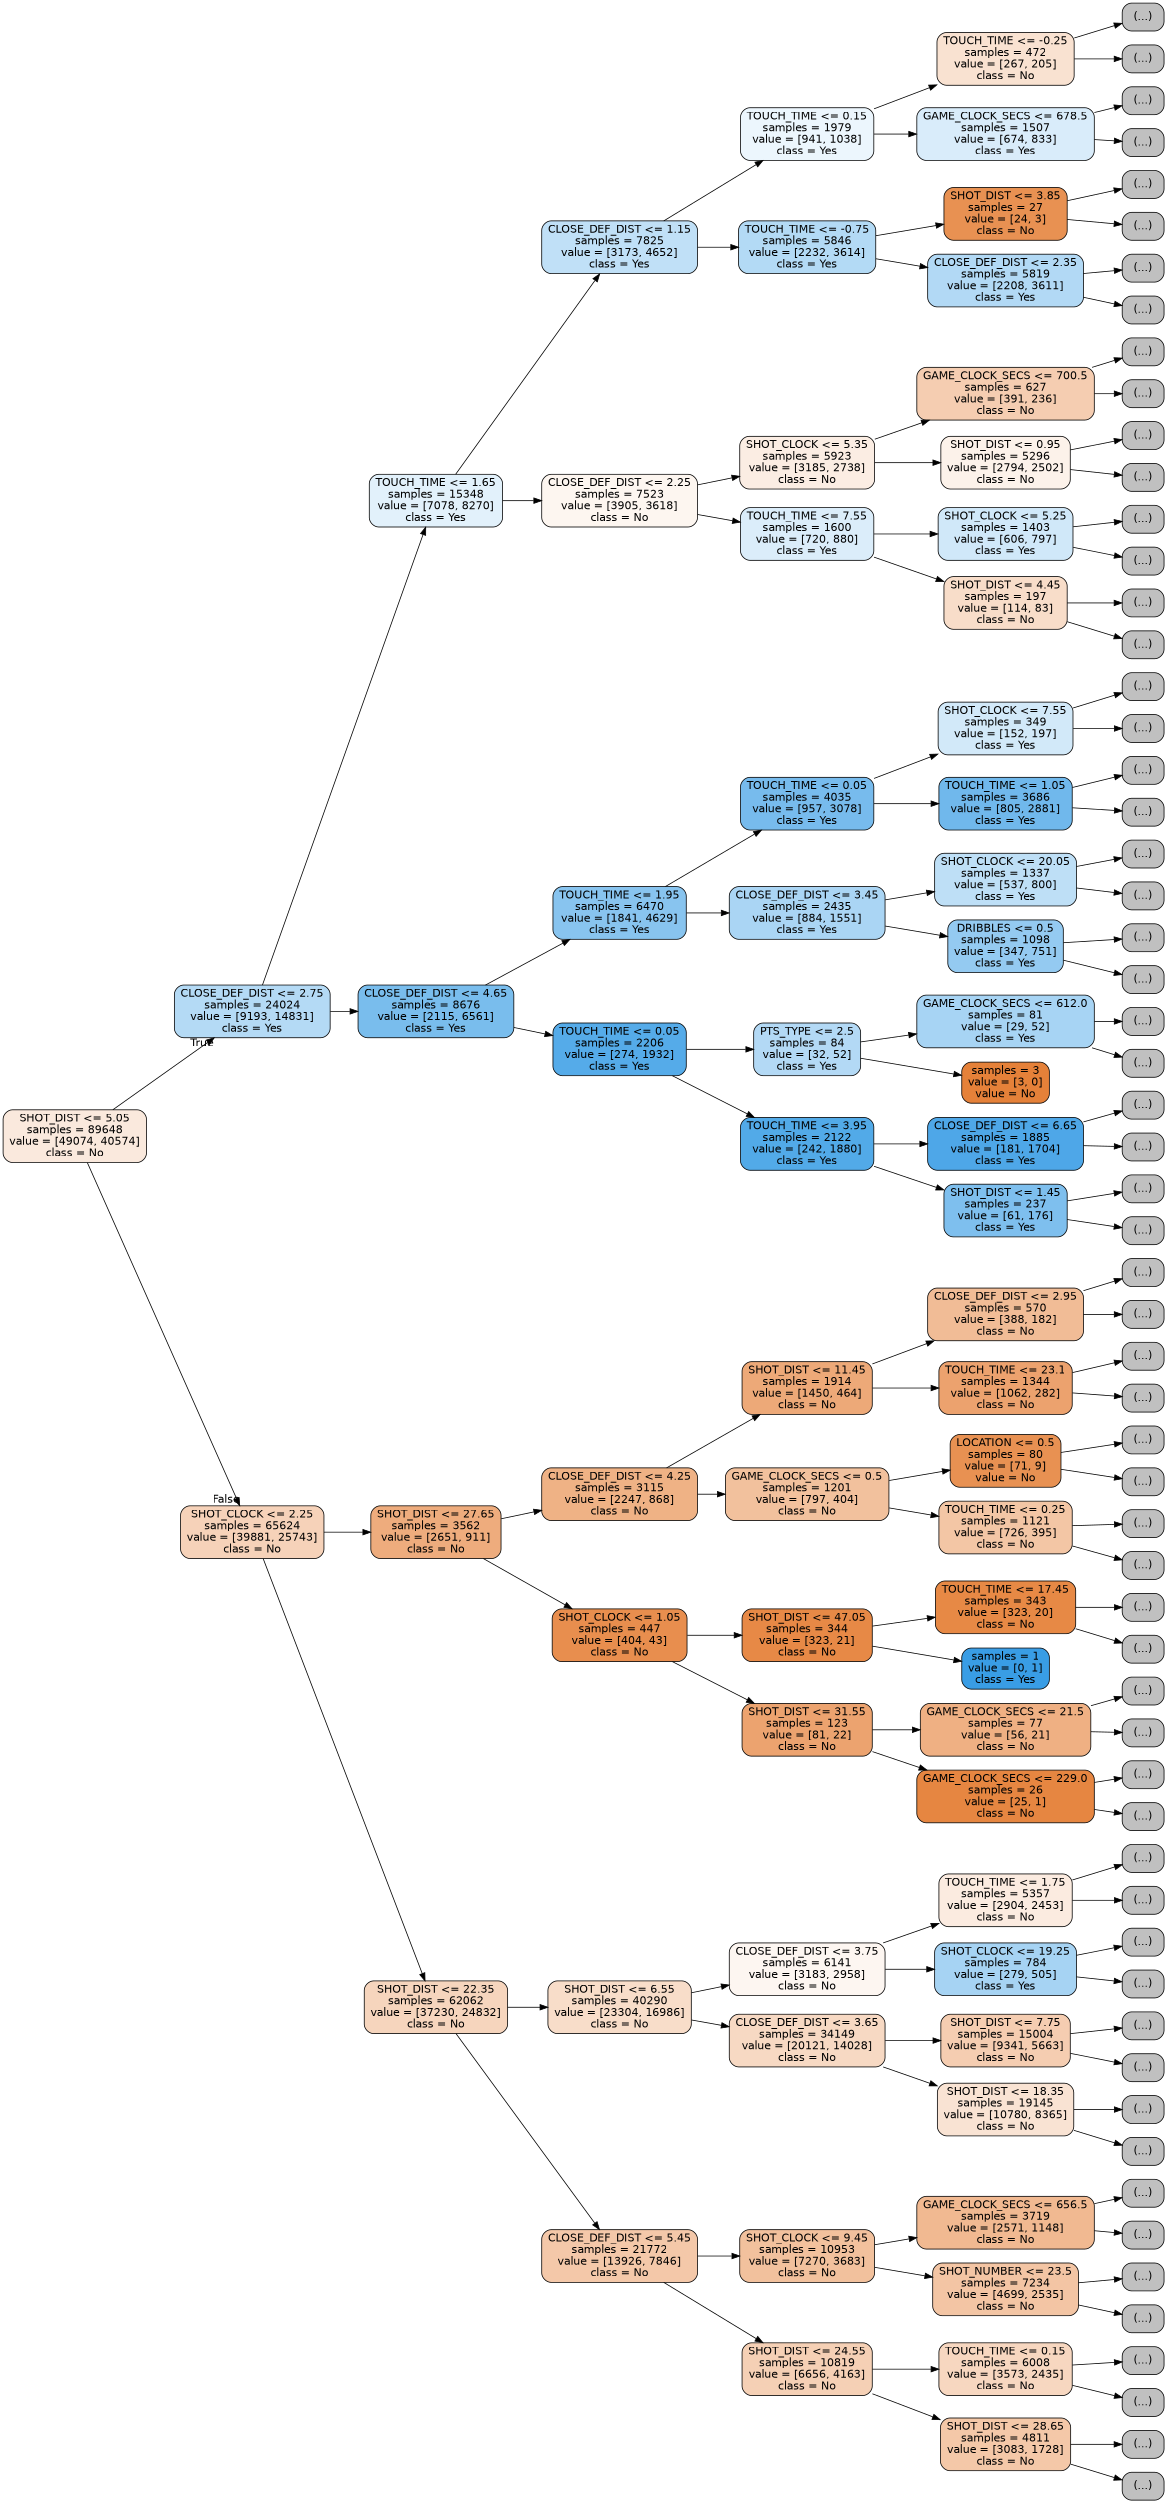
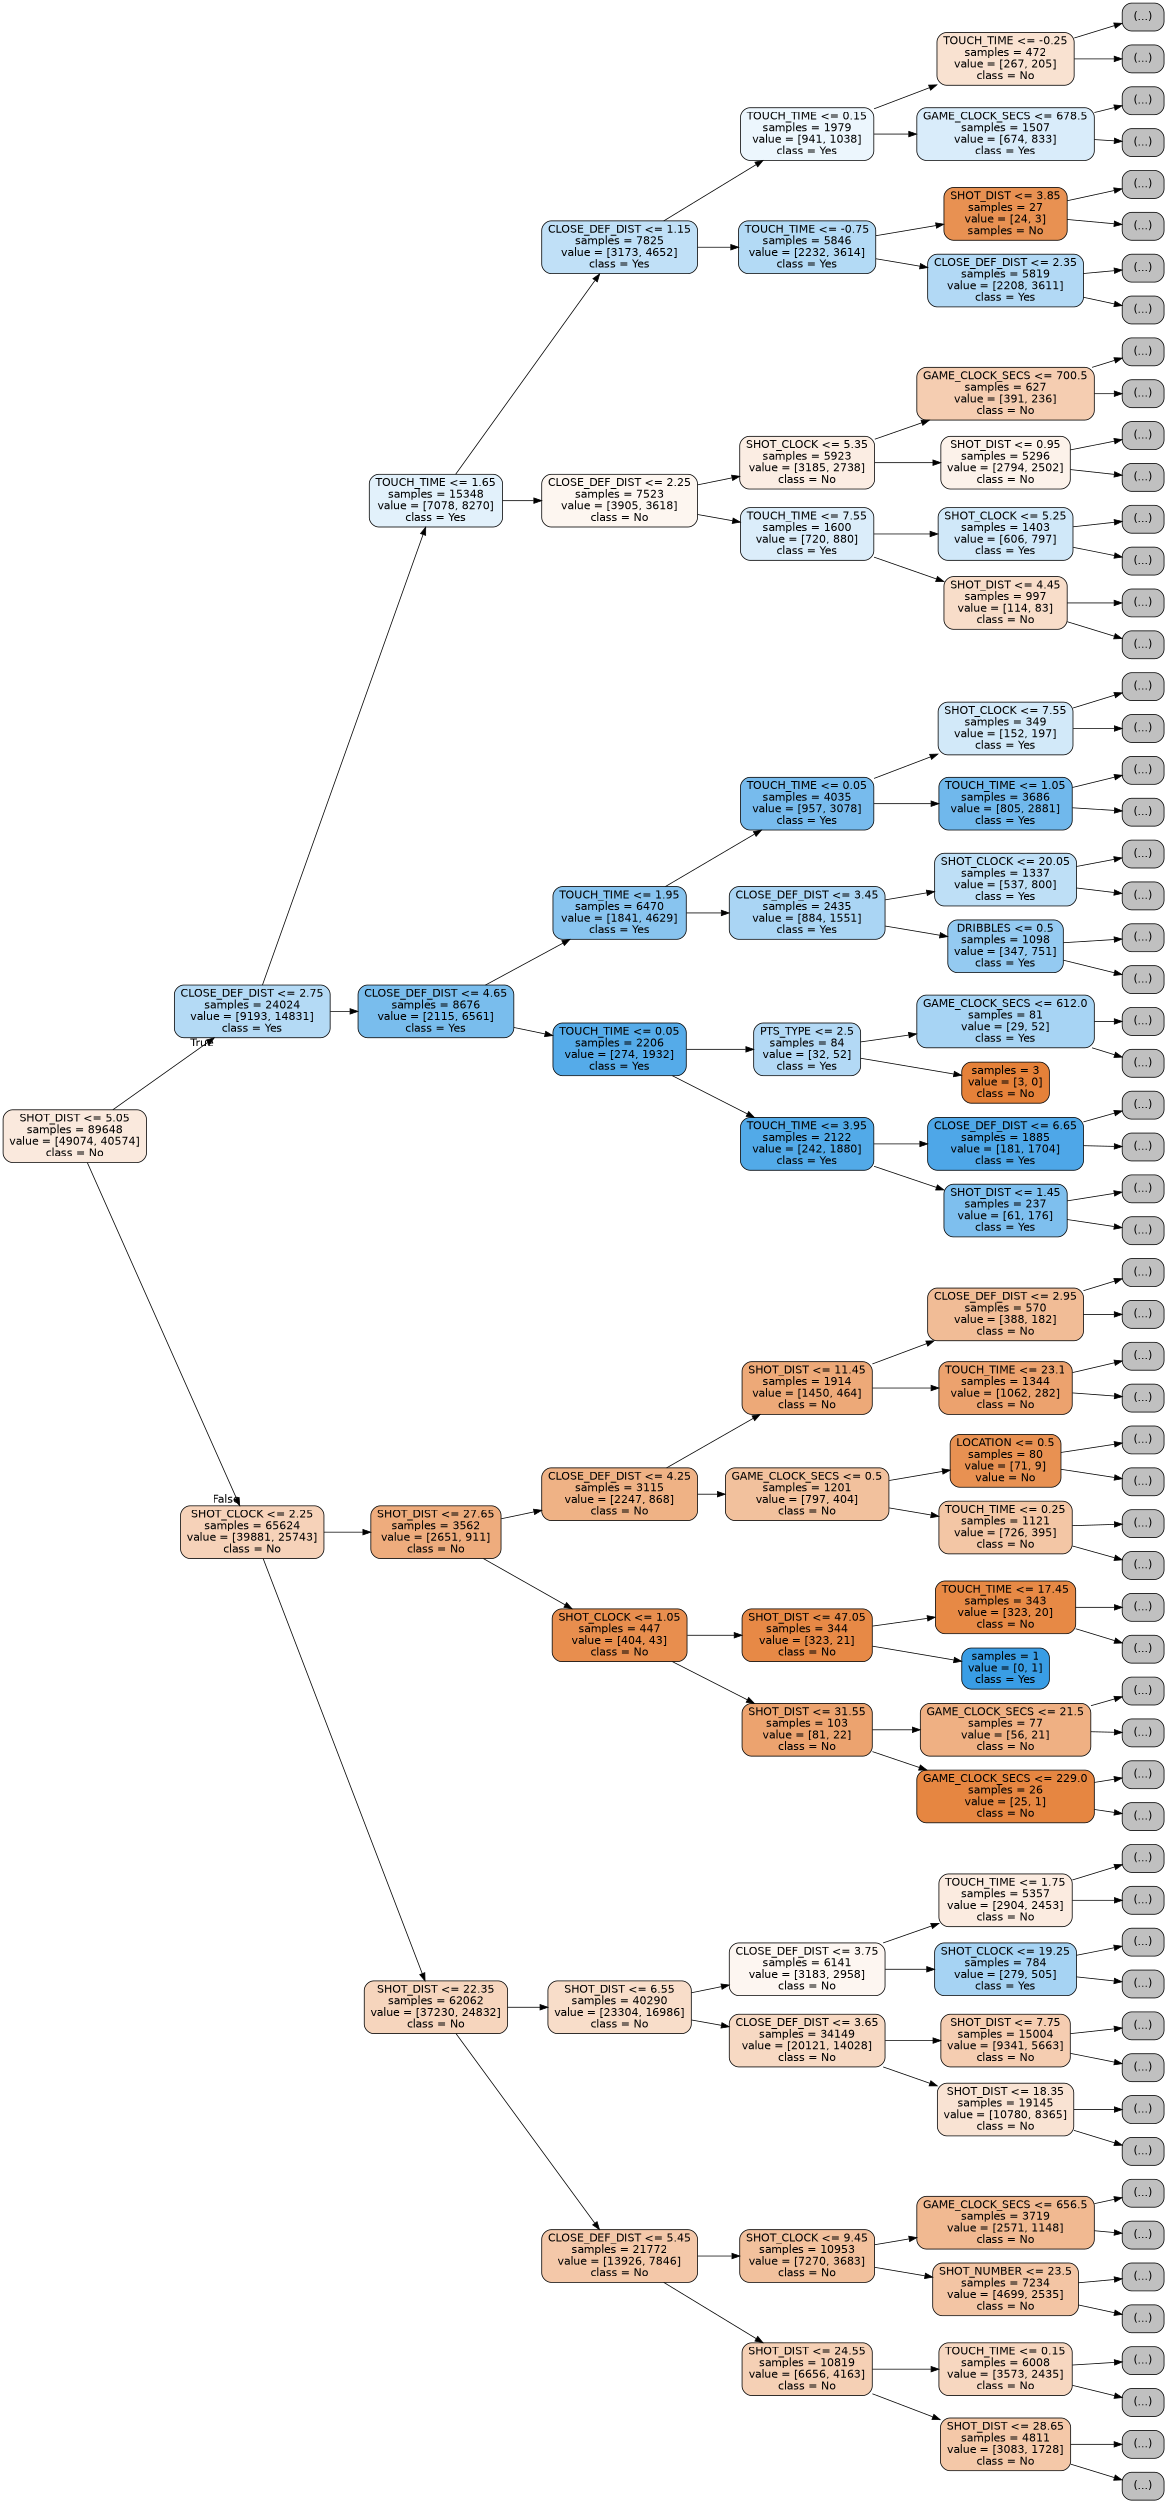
node "SHOT_DIST <= 3.85 samples = 27 value = [24, 3] class = No": label "SHOT_DIST <= 3.85 samples = 27 value = [24, 3] class = No" -> "SHOT_DIST <= 3.85 samples = 27 value = [24, 3] samples = No"
node "SHOT_DIST <= 4.45 samples = 197 value = [114, 83] class = No": label "SHOT_DIST <= 4.45 samples = 197 value = [114, 83] class = No" -> "SHOT_DIST <= 4.45 samples = 997 value = [114, 83] class = No"
node "samples = 3 value = [3, 0] value = No": label "samples = 3 value = [3, 0] value = No" -> "samples = 3 value = [3, 0] class = No"
node "SHOT_DIST <= 31.55 samples = 123 value = [81, 22] class = No": label "SHOT_DIST <= 31.55 samples = 123 value = [81, 22] class = No" -> "SHOT_DIST <= 31.55 samples = 103 value = [81, 22] class = No"
